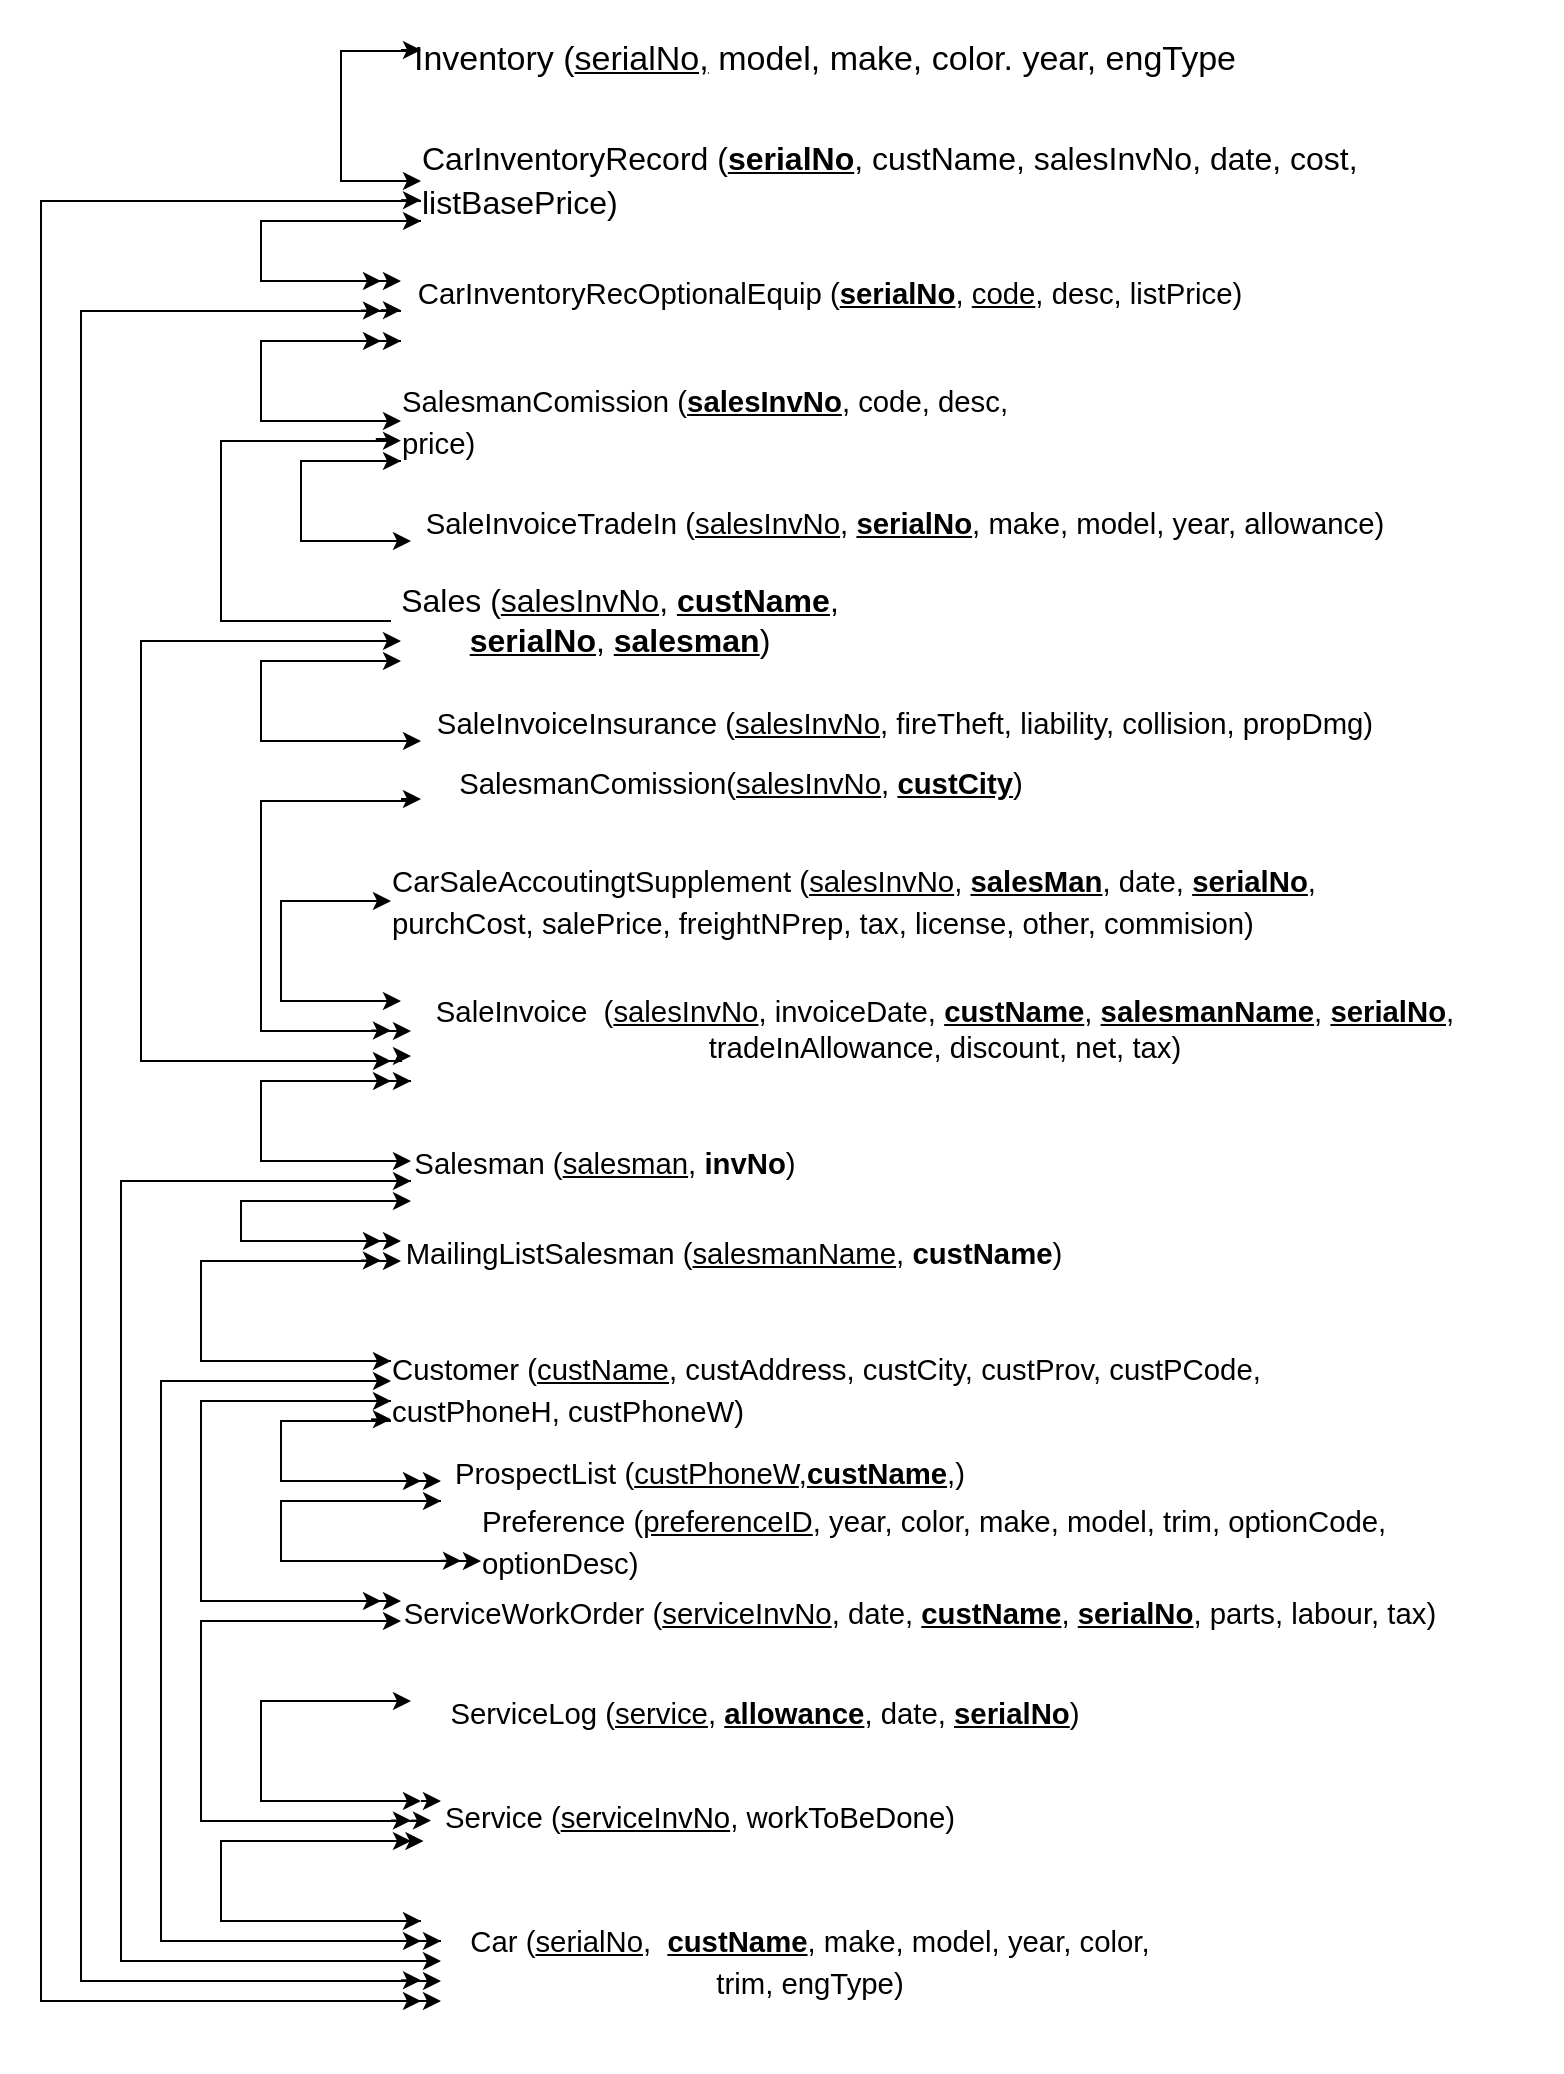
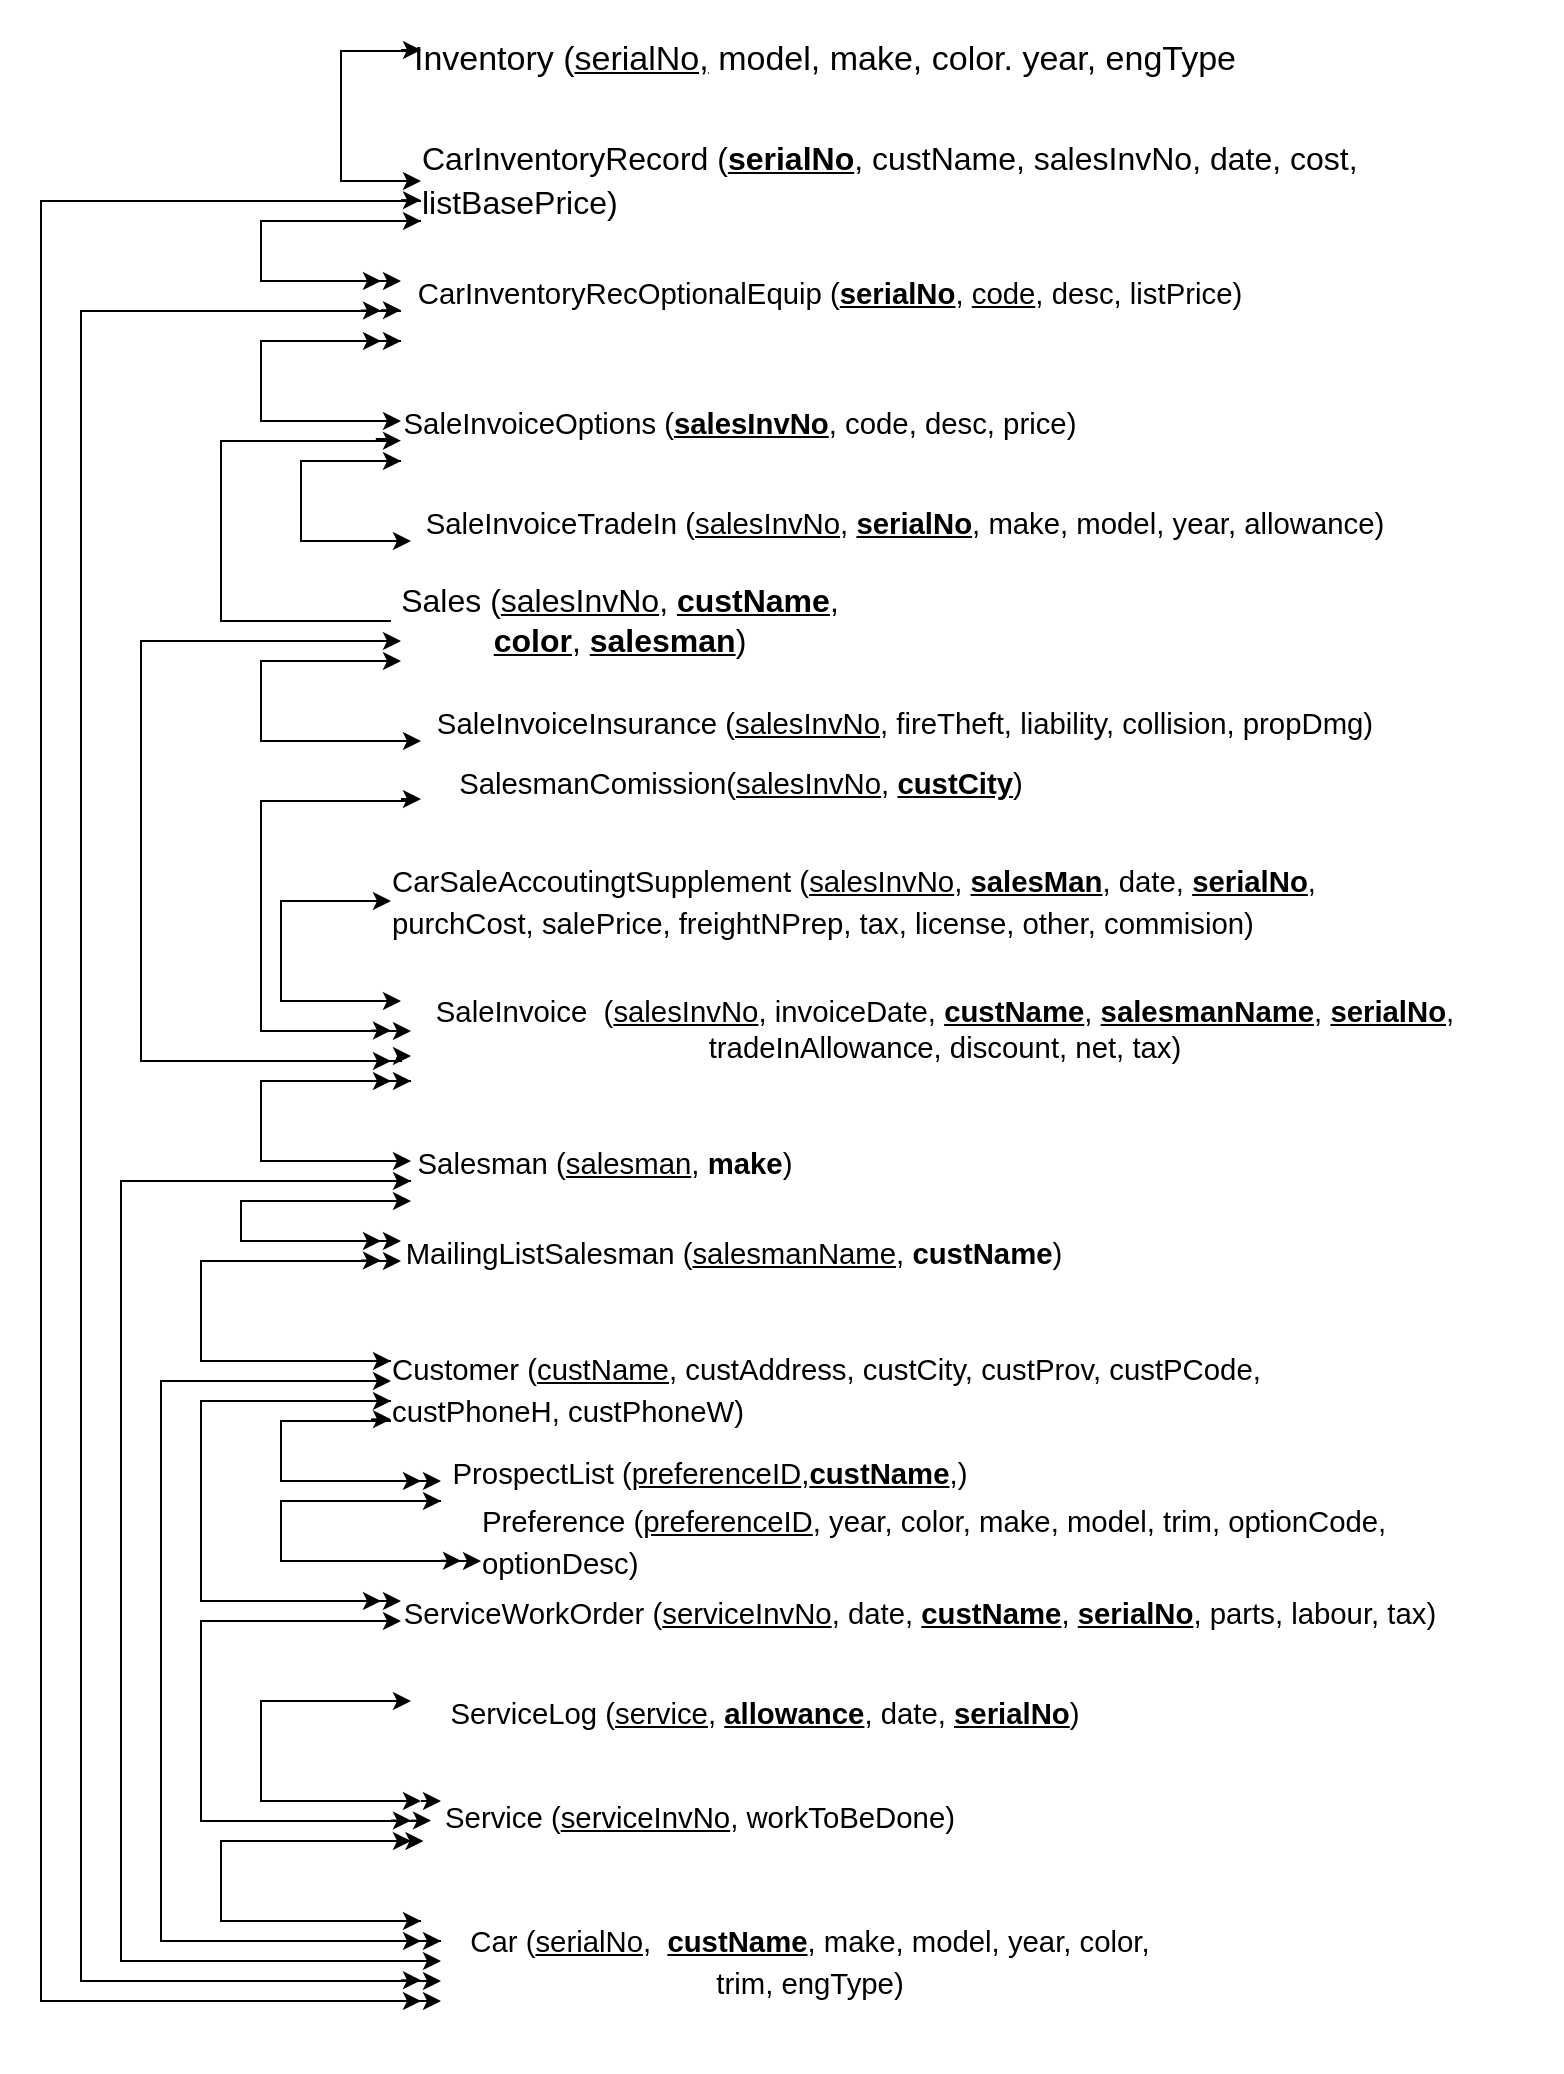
node "SalesmanComission (salesInvNo, code, desc, price)": label "SalesmanComission (salesInvNo, code, desc, price)" -> "SaleInvoiceOptions (salesInvNo, code, desc, price)"
node "Sales (salesInvNo, custName, serialNo, salesman)": label "Sales (salesInvNo, custName, serialNo, salesman)" -> "Sales (salesInvNo, custName, color, salesman)"
node "Salesman (salesman, invNo)": label "Salesman (salesman, invNo)" -> "Salesman (salesman, make)"
node "ProspectList (custPhoneW,custName,)": label "ProspectList (custPhoneW,custName,)" -> "ProspectList (preferenceID,custName,)"
